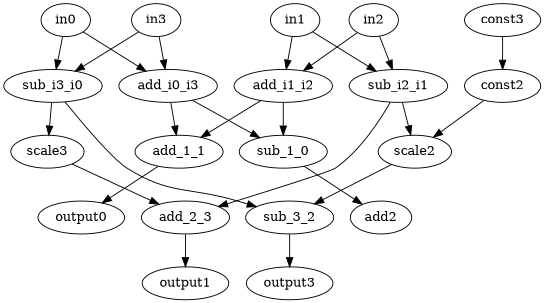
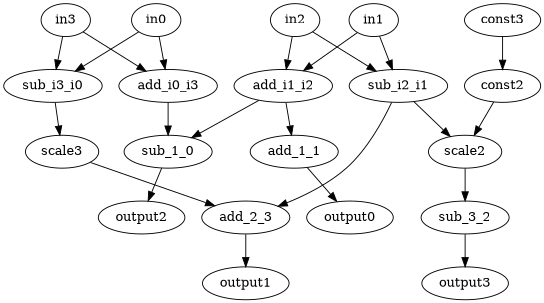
edge "add_i0_i3" -> "add_1_1": removed
edge "sub_i3_i0" -> "sub_3_2": removed
node "add2": label "add2" -> "output2"
